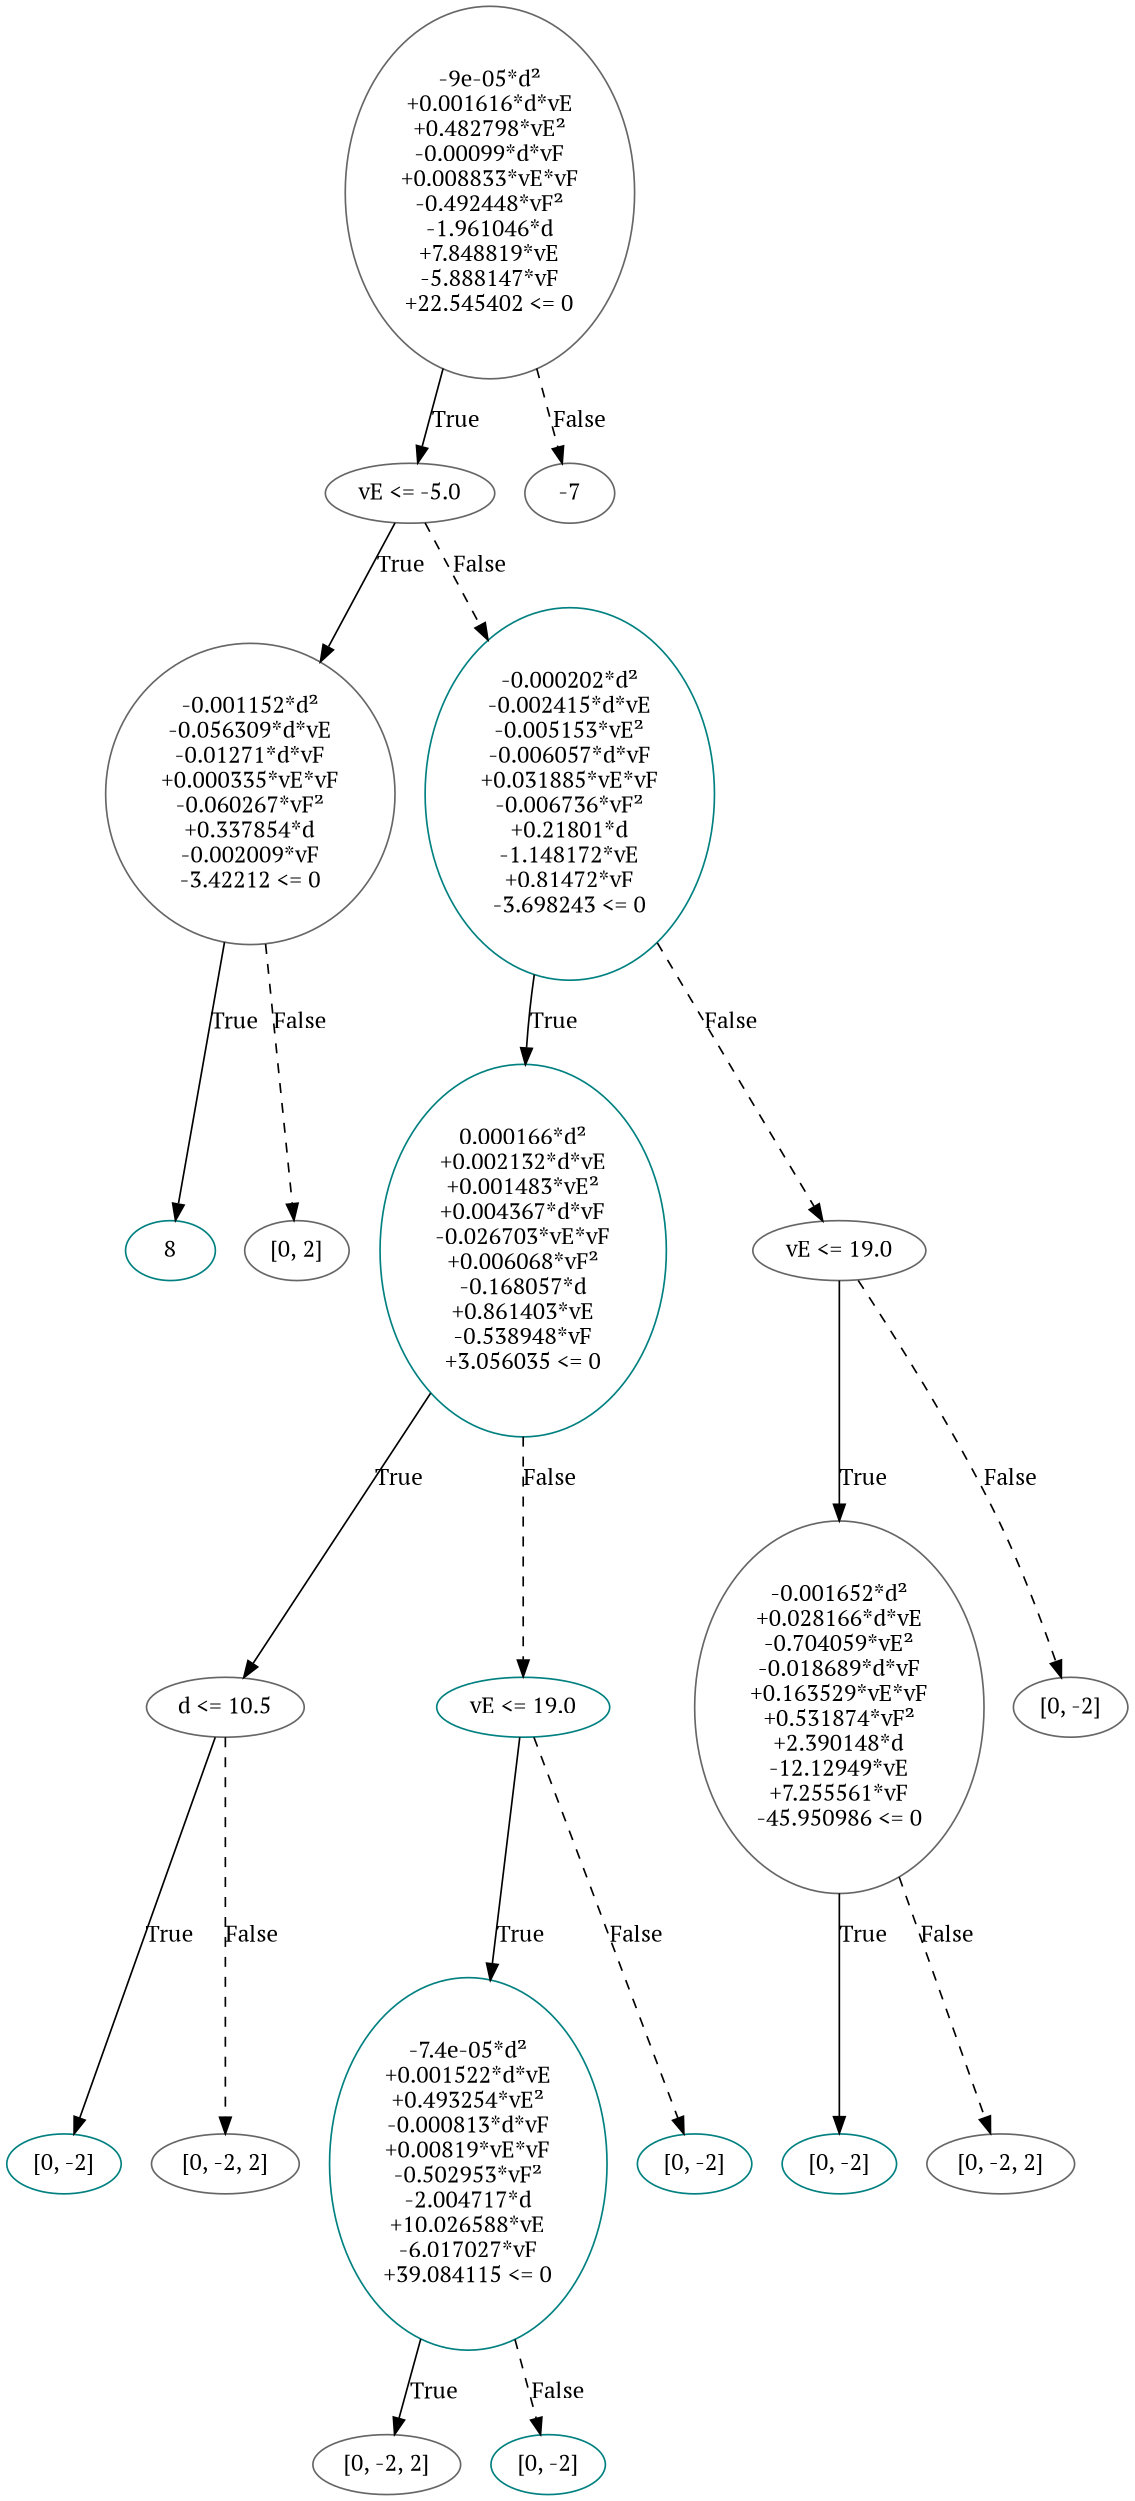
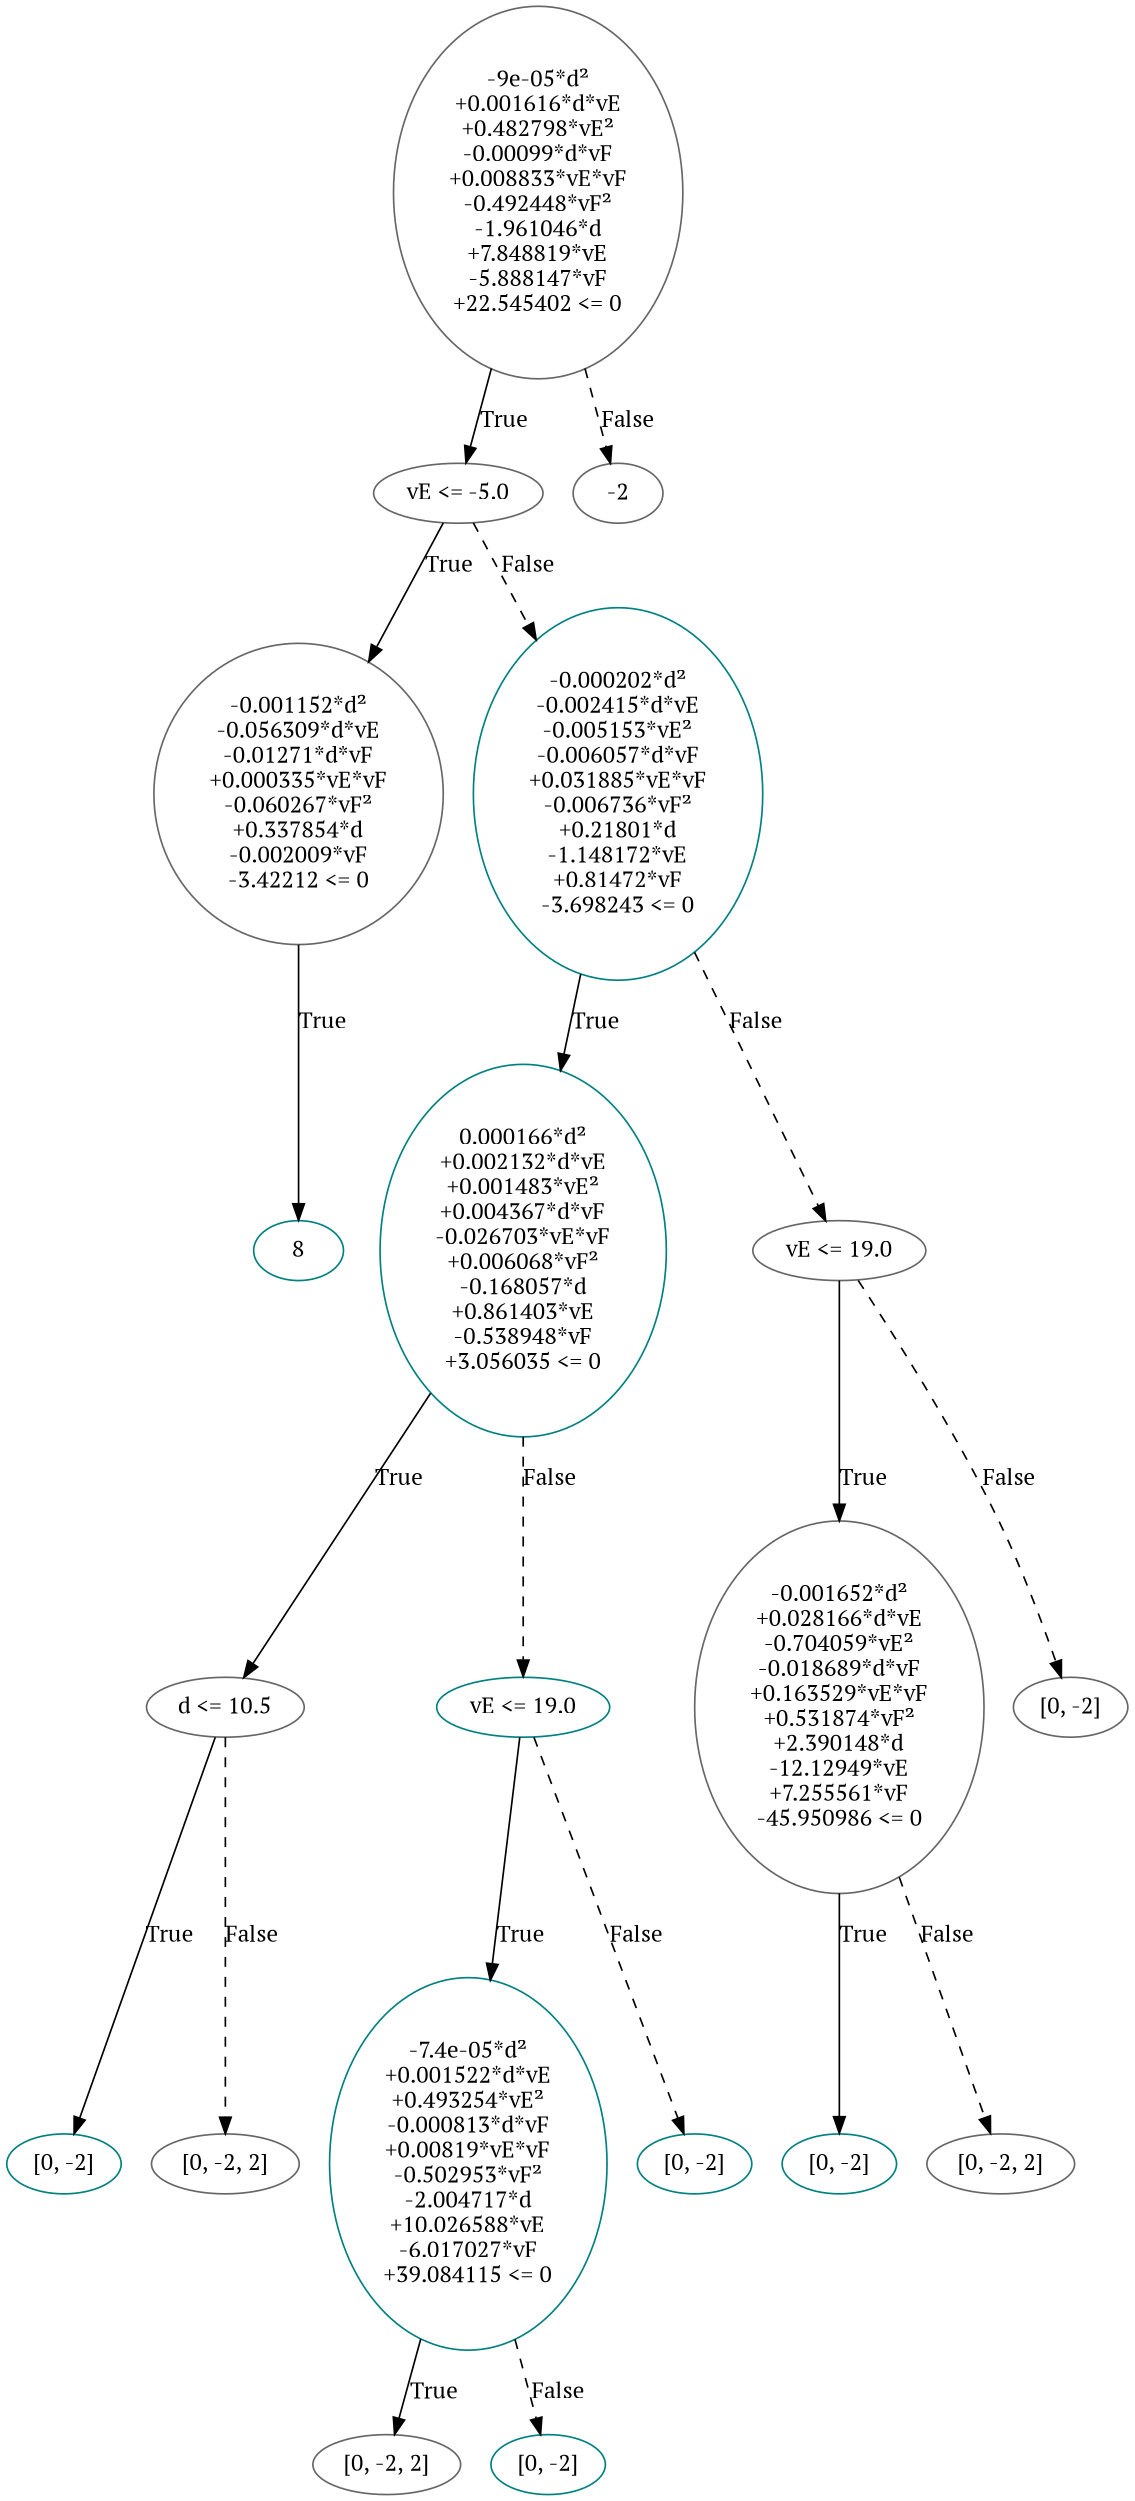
node "-7": label "-7" -> "-2"
node "[0, 2]": removed
